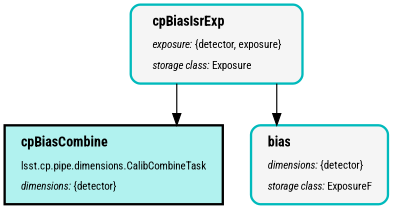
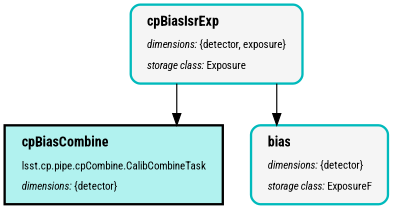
node "cpBiasIsrExp": text "exposure:" -> "dimensions:"
node "cpBiasCombine": text "lsst.cp.pipe.dimensions.CalibCombineTask" -> "lsst.cp.pipe.cpCombine.CalibCombineTask"
